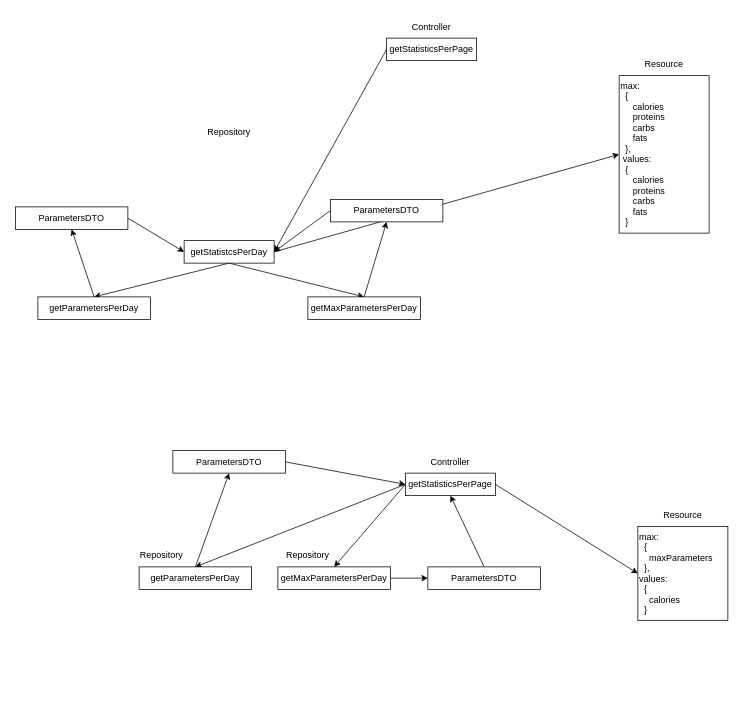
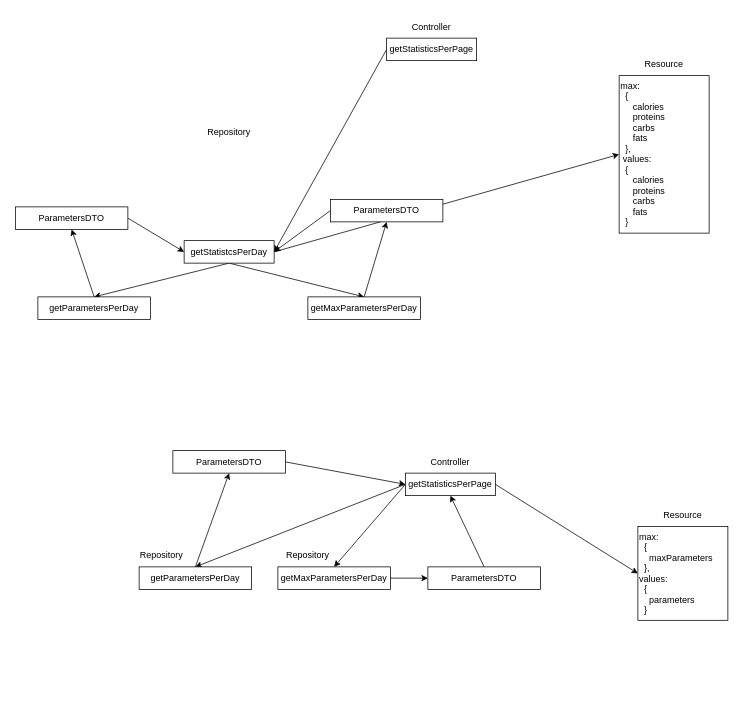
node "max: { maxParameters }, values: { calories }": label "max: { maxParameters }, values: { calories }" -> "max: { maxParameters }, values: { parameters }"
